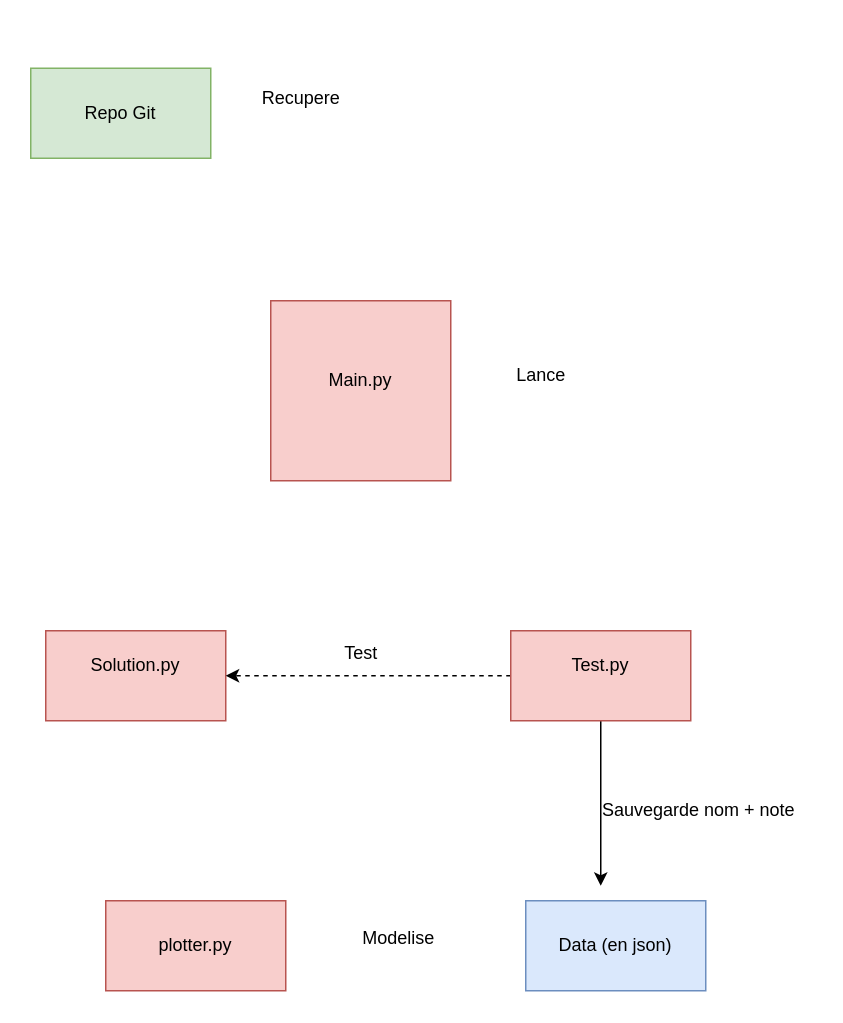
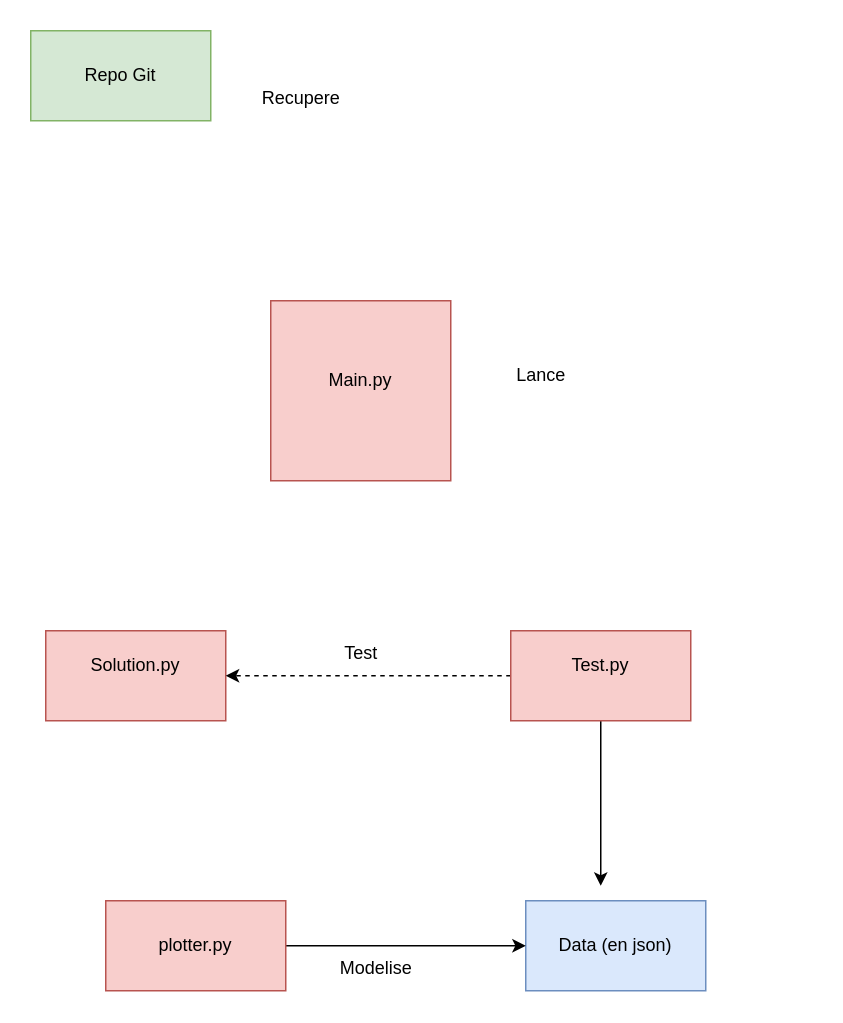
node "Repo Git": moved (121, 113) -> (121, 76)
node "Sauvegarde nom + note": removed
node "Modelise": moved (398, 938) -> (376, 968)
edge "plotter.py" -> "Data (en json)": added
